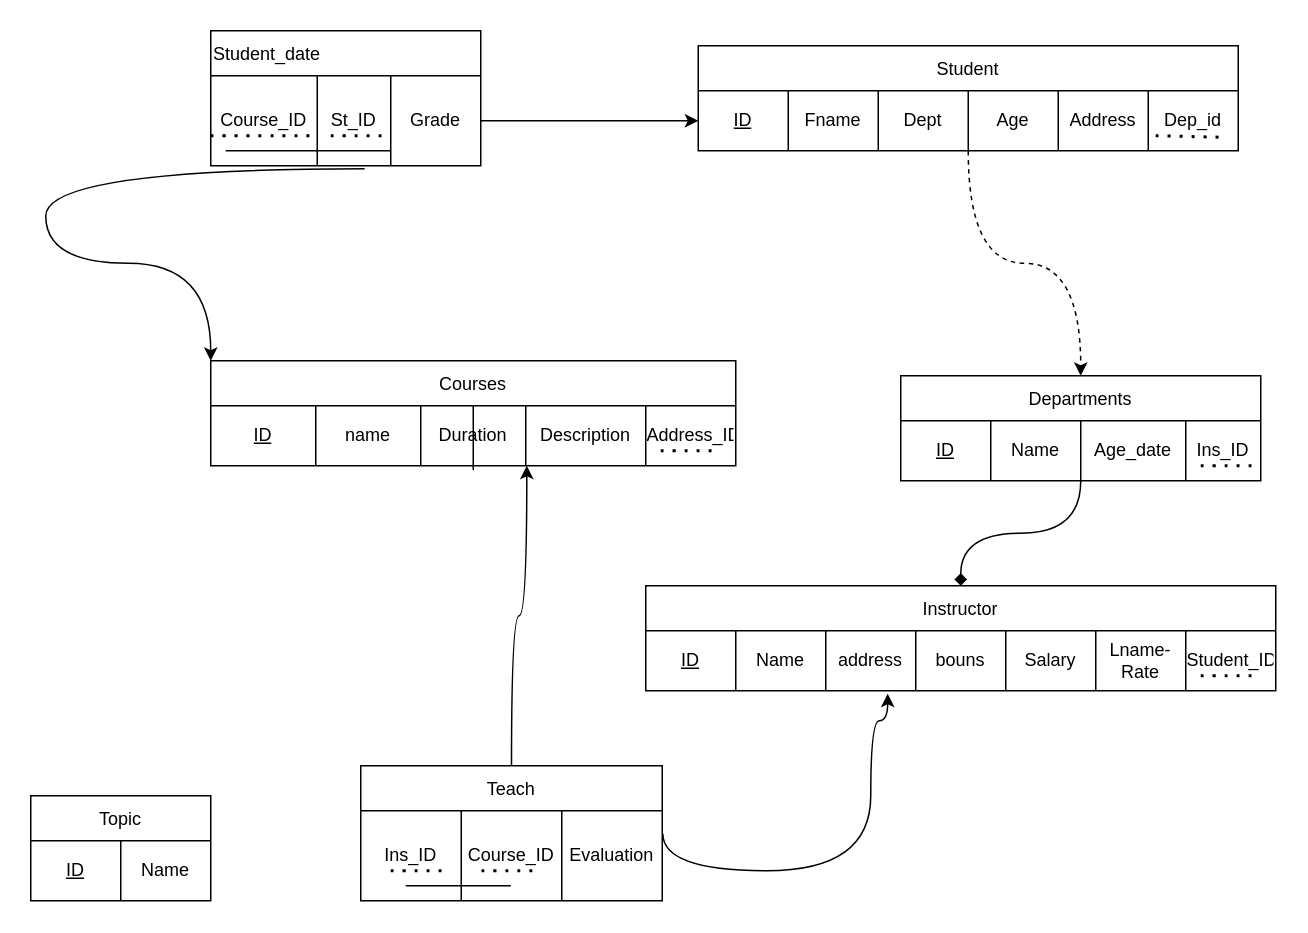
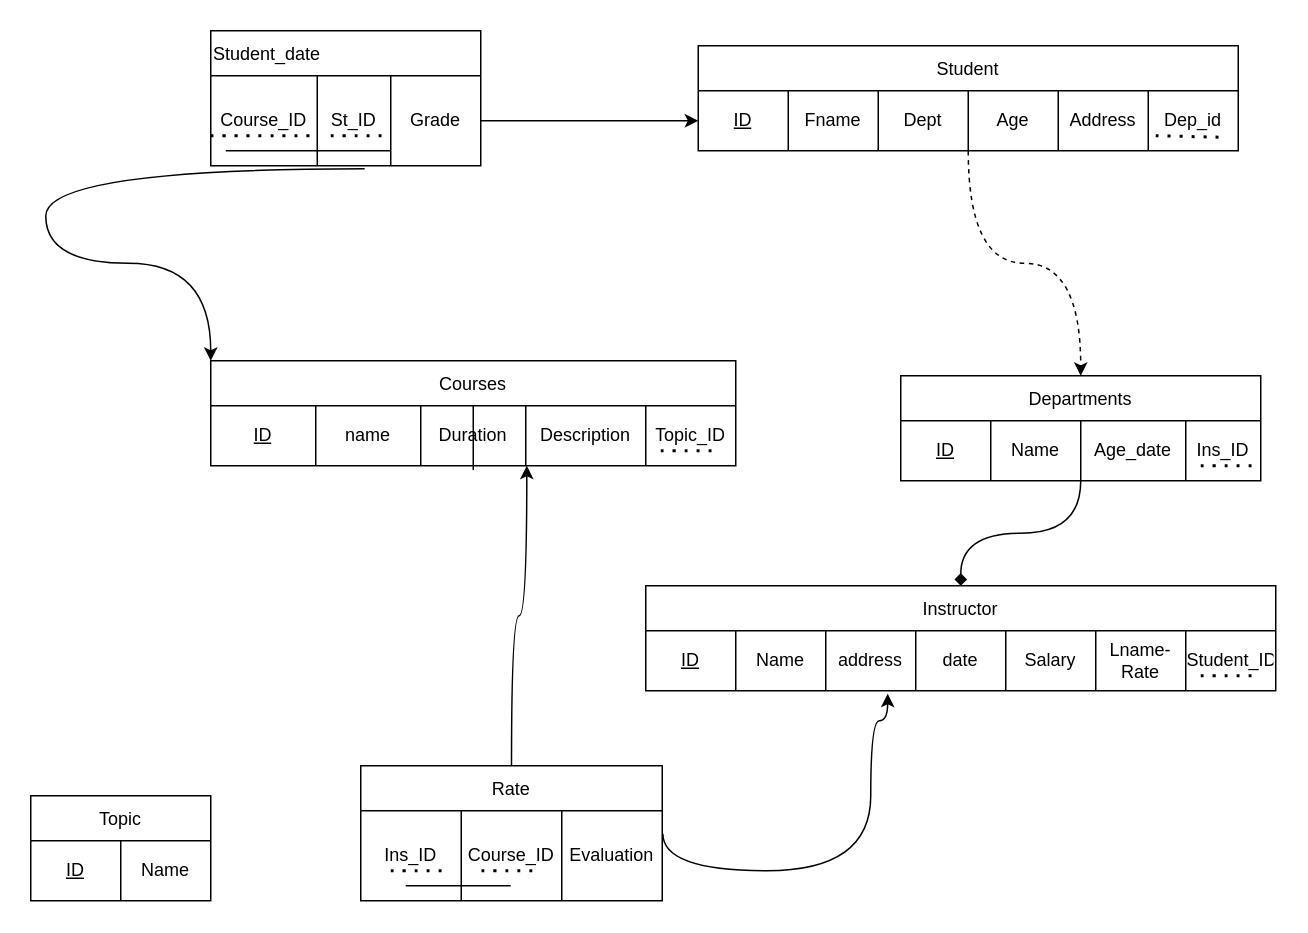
node "Address_ID": label "Address_ID" -> "Topic_ID"
node "bouns": label "bouns" -> "date"
node "Teach": label "Teach" -> "Rate"
